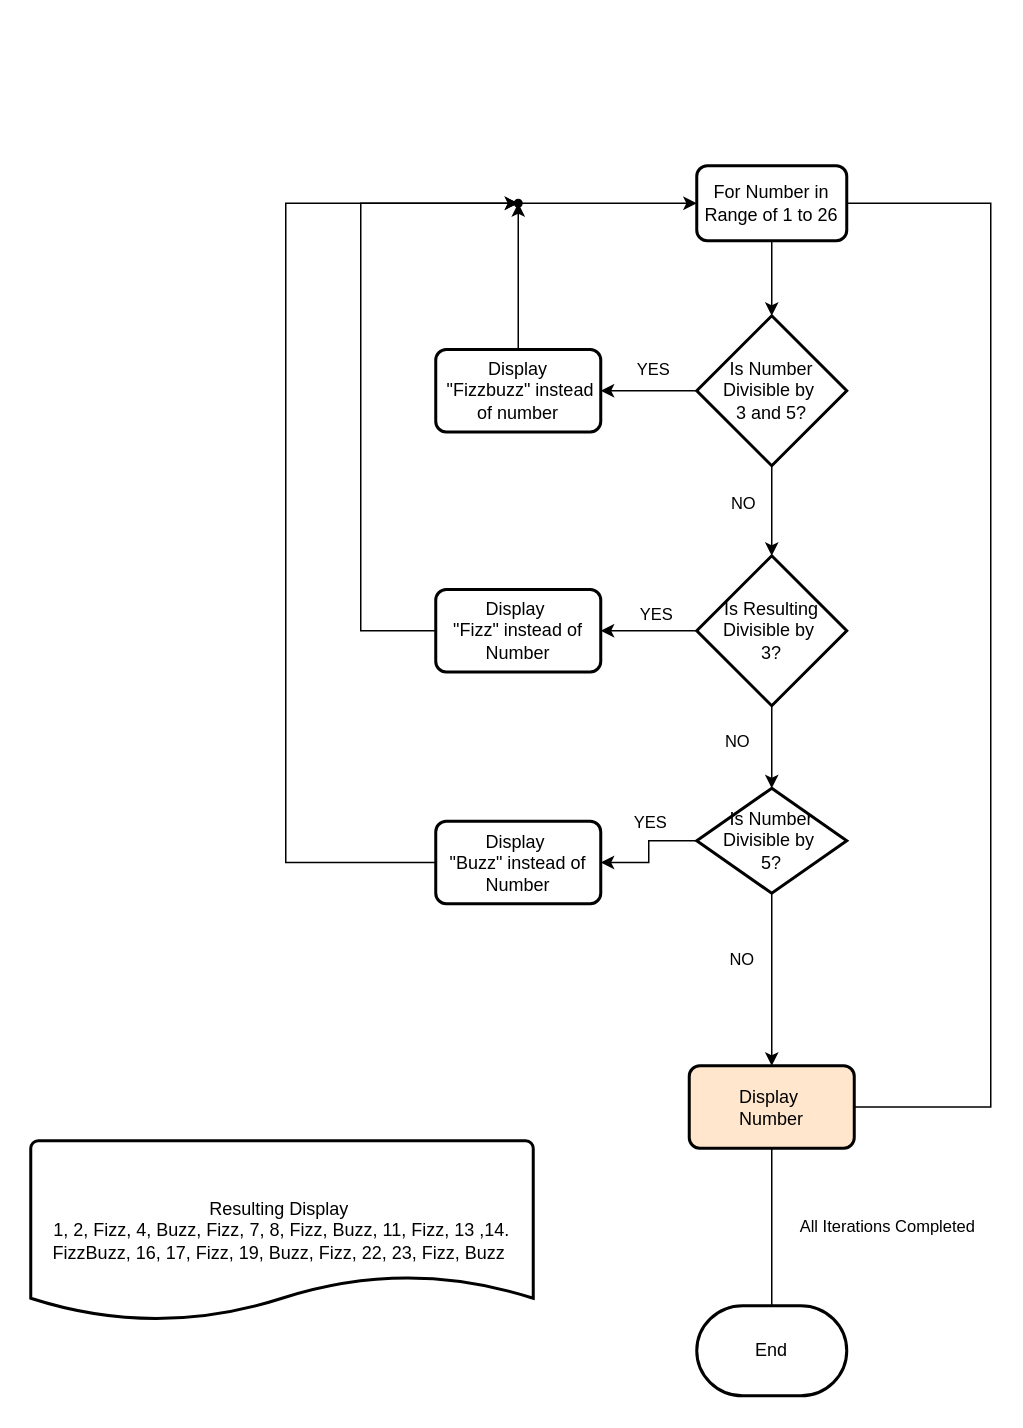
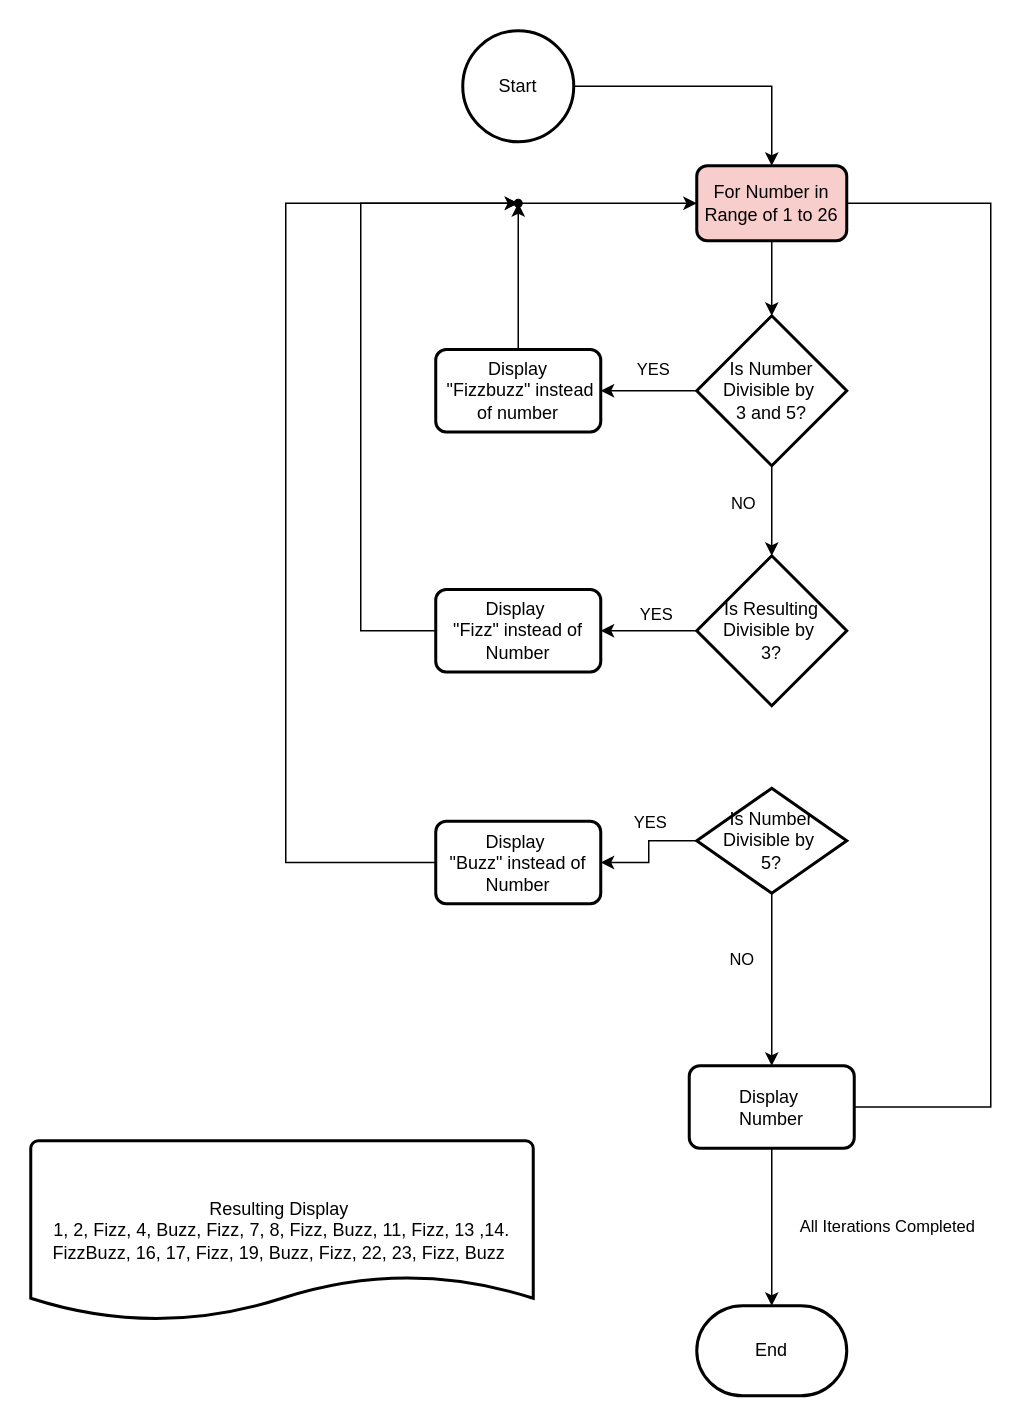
node "Start": added
edge "Start" -> "For Number in Range of 1 to 26": added
node "For Number in Range of 1 to 26": fillcolor #ffffff -> #f8cecc
edge "Is Resulting Divisible by 3?" -> "Is Number Divisible by 5?": removed, label "NO"
node "Display Number": fillcolor #ffe6cc -> #ffffff
edge "Display Number" -- "End": arrowhead none -> classic
